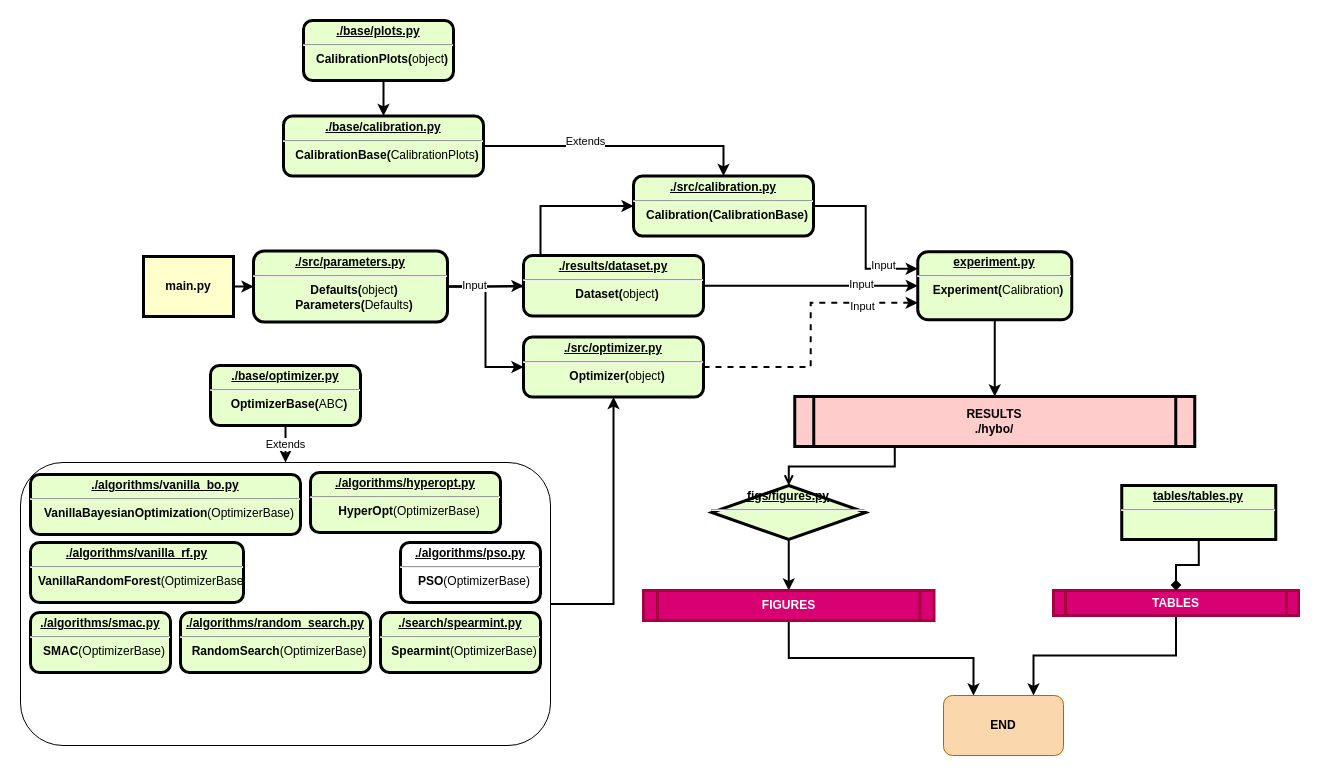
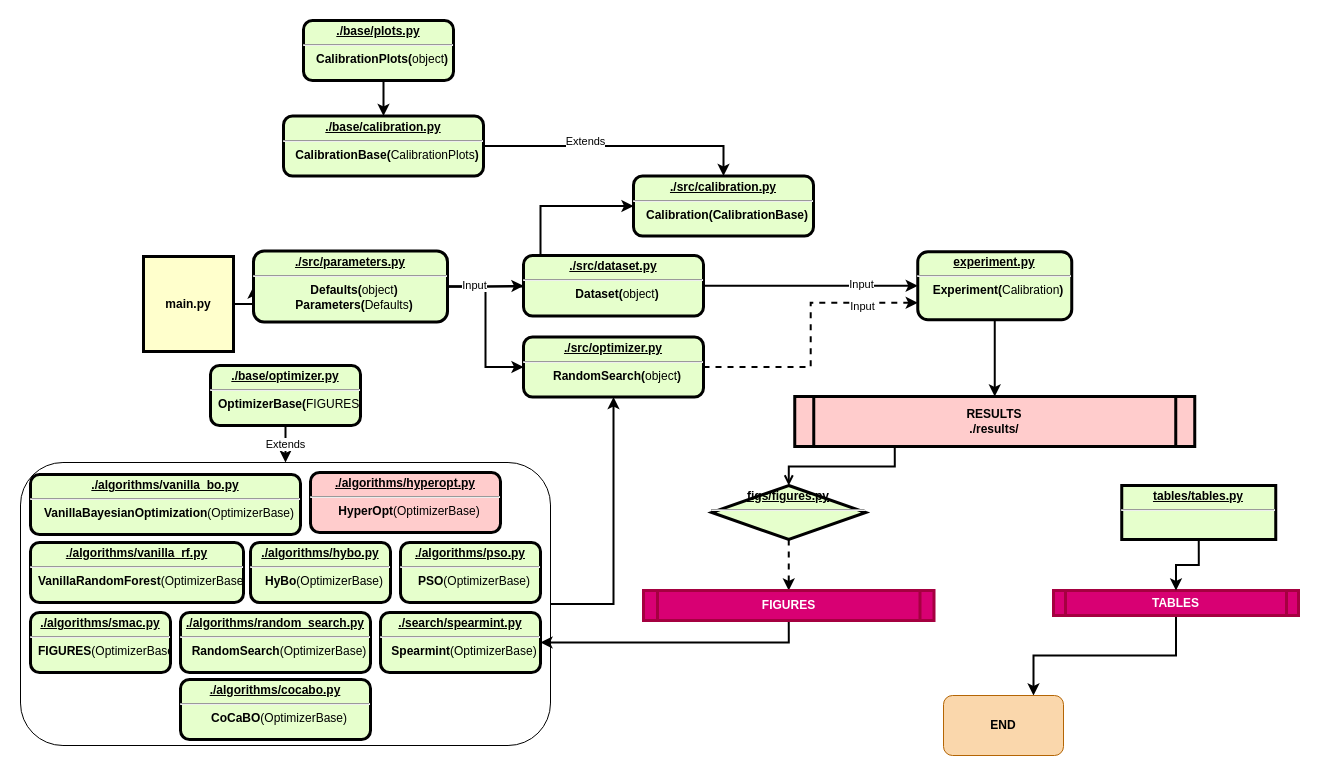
edge "./src/calibration.py Calibration(CalibrationBase)" -> "experiment.py Experiment(Calibration)": removed, label "Input"
node "./results/dataset.py Dataset(object)": label "./results/dataset.py Dataset(object)" -> "./src/dataset.py Dataset(object)"
node "main.py": size 90x60 -> 90x95
node "./src/optimizer.py Optimizer(object)": label "./src/optimizer.py Optimizer(object)" -> "./src/optimizer.py RandomSearch(object)"
node "./base/optimizer.py OptimizerBase(ABC)": label "./base/optimizer.py OptimizerBase(ABC)" -> "./base/optimizer.py OptimizerBase(FIGURES)"
node "RESULTS ./hybo/": label "RESULTS ./hybo/" -> "RESULTS ./results/"
node "./algorithms/hyperopt.py HyperOpt(OptimizerBase)": fillcolor #e6ffcc -> #ffcccc
edge "figs/figures.py" -> "FIGURES": style solid -> dashed
node "./algorithms/hybo.py HyBo(OptimizerBase)": added
node "./algorithms/pso.py PSO(OptimizerBase)": fillcolor #ffffff -> #e6ffcc
edge "tables/tables.py" -> "TABLES": arrowhead diamond -> classic
node "./algorithms/smac.py SMAC(OptimizerBase)": label "./algorithms/smac.py SMAC(OptimizerBase)" -> "./algorithms/smac.py FIGURES(OptimizerBase)"
edge "FIGURES" -> "END": now "FIGURES" -> "./search/spearmint.py Spearmint(OptimizerBase)"
node "./algorithms/cocabo.py CoCaBO(OptimizerBase)": added
